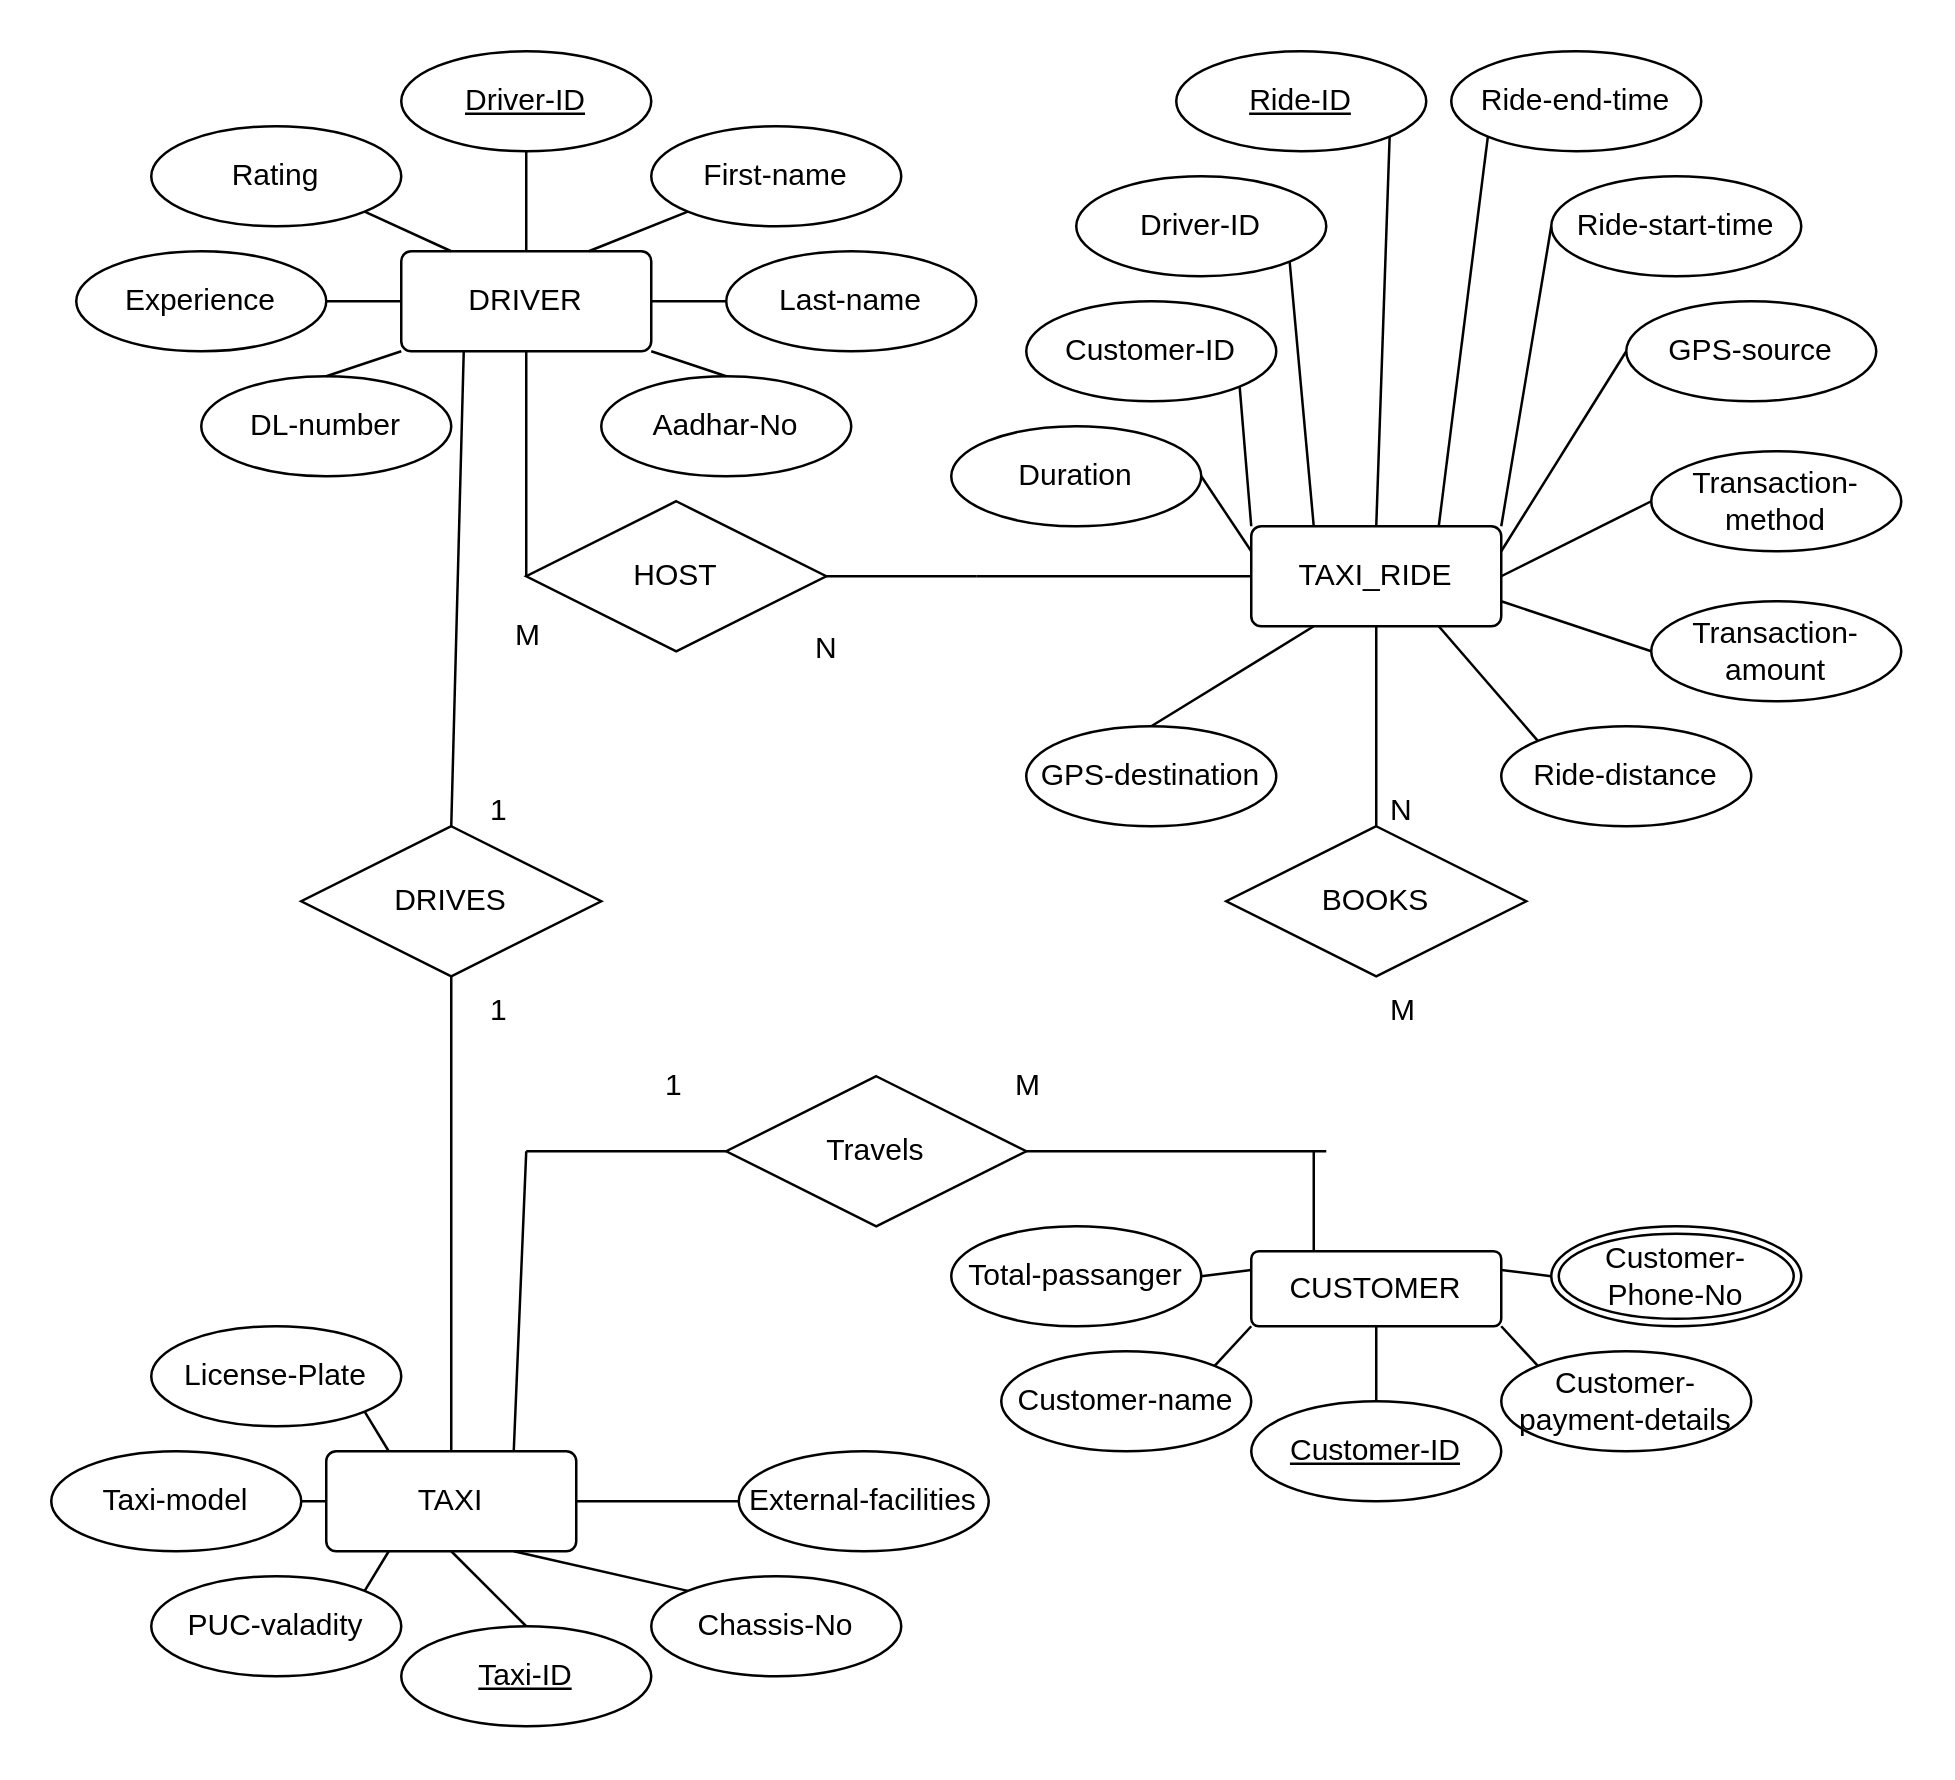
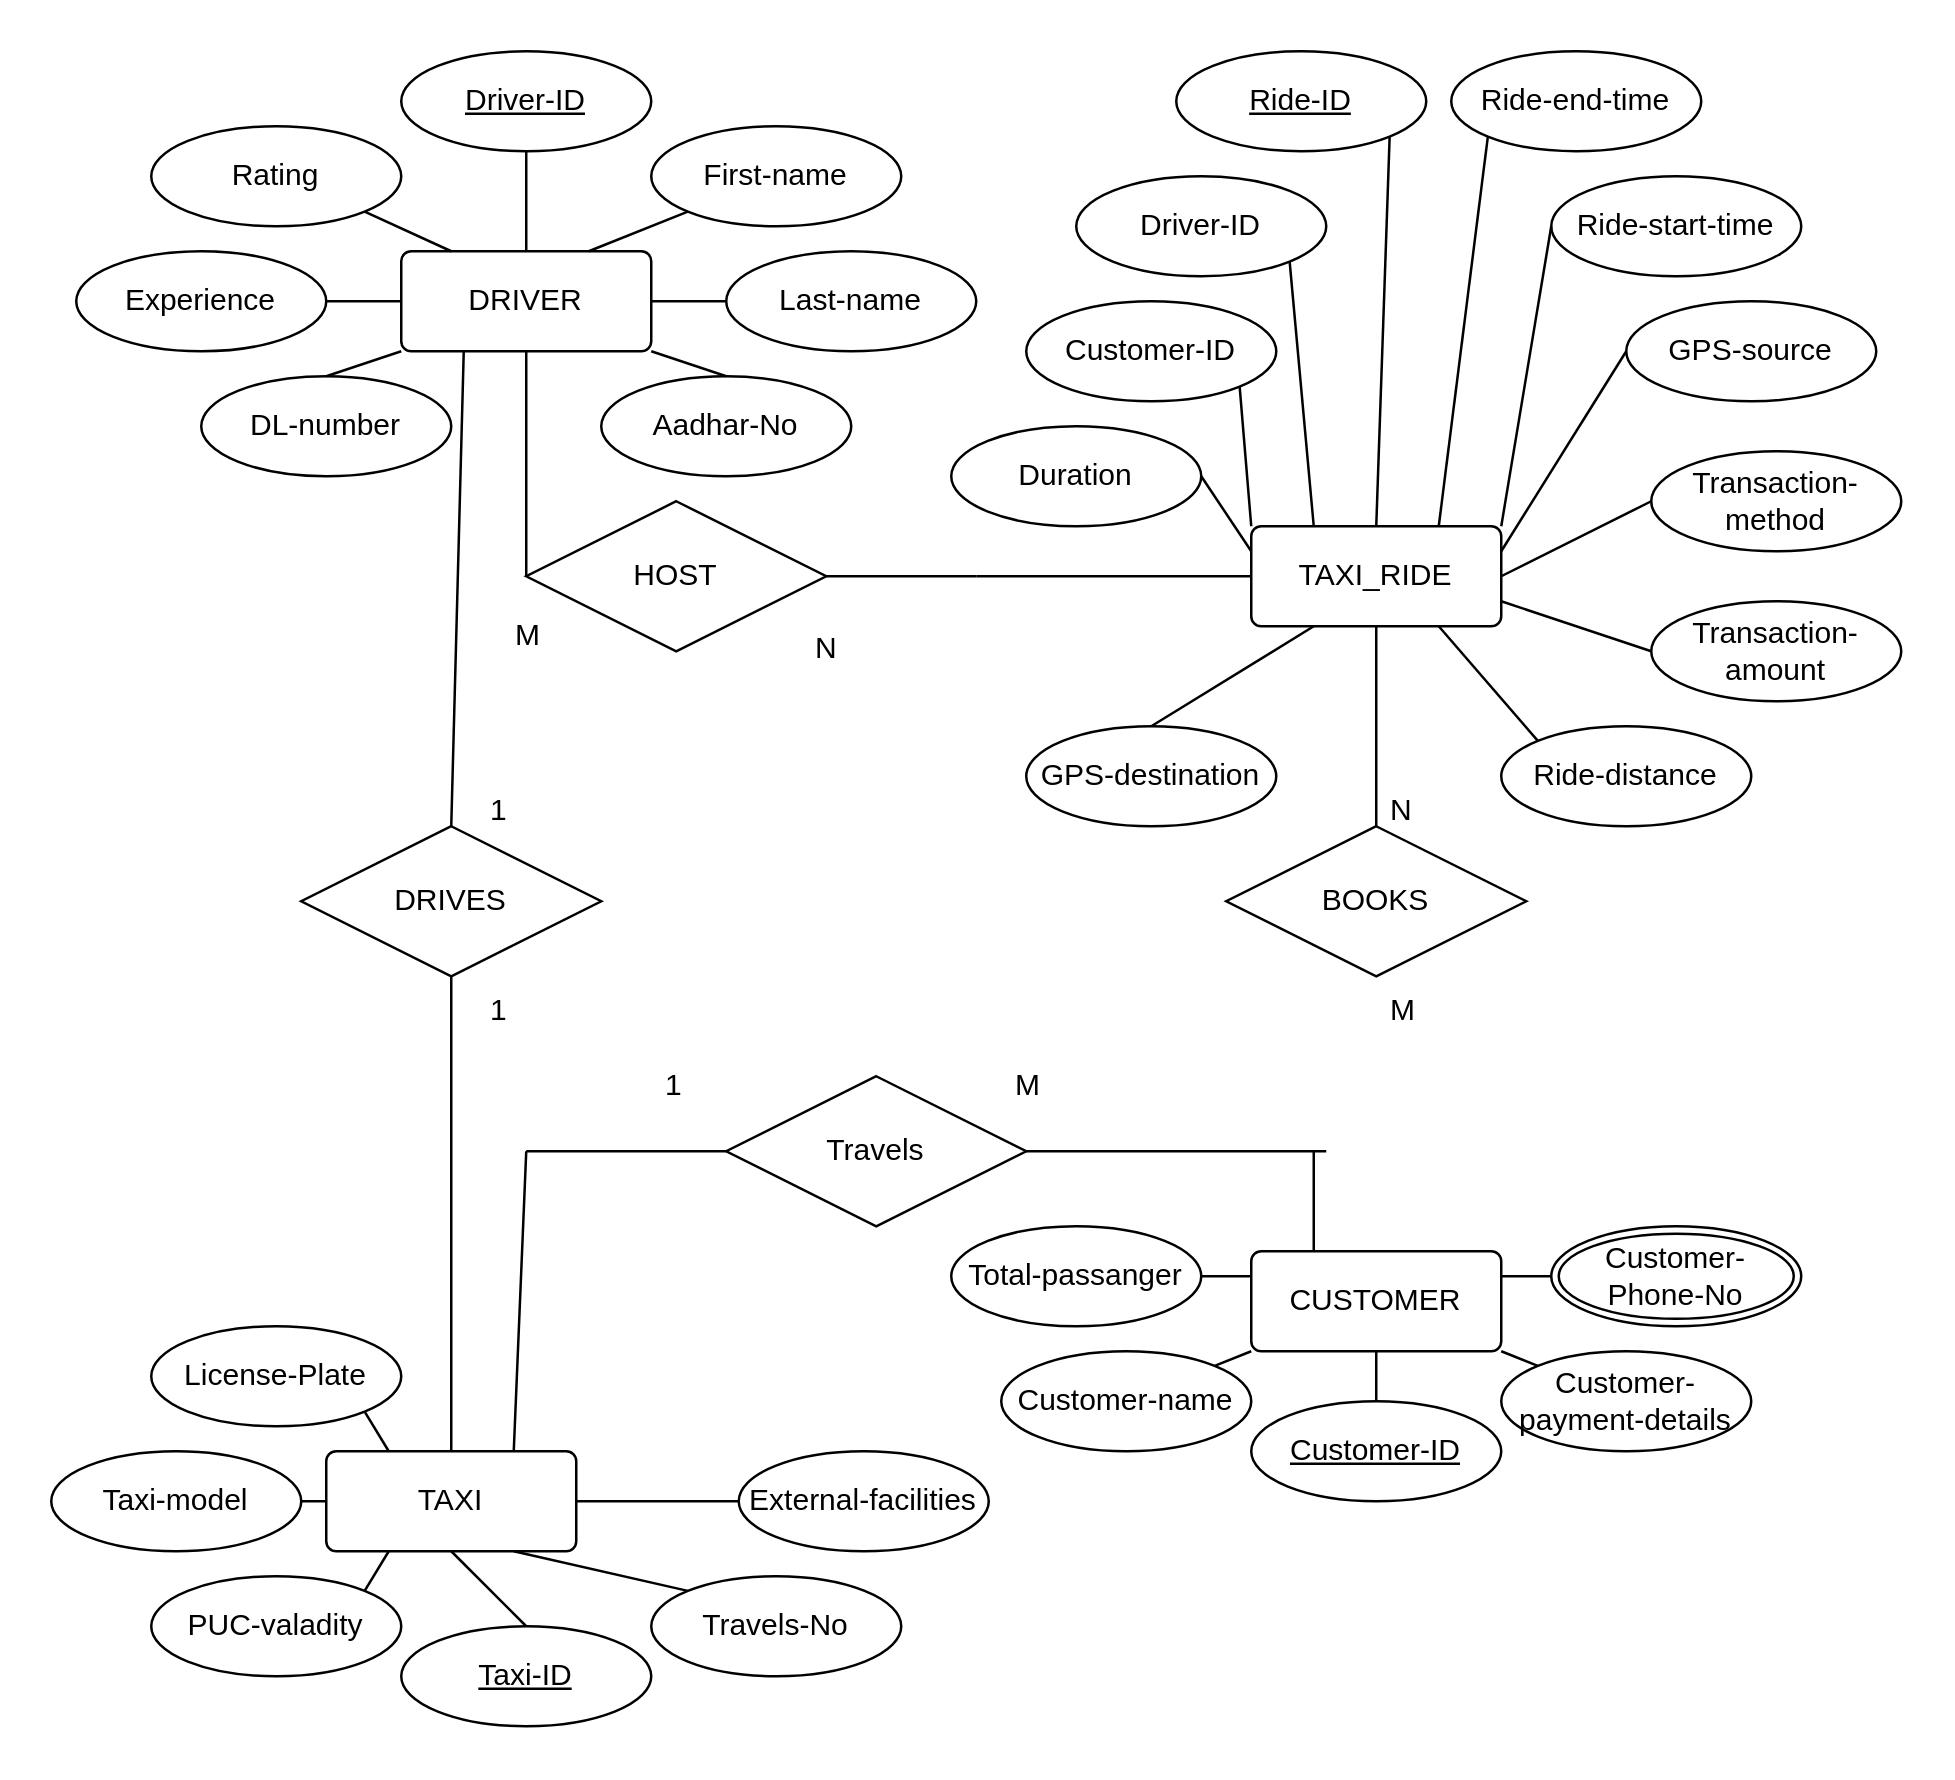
node "CUSTOMER": size 250x75 -> 250x100
node "Chassis-No": label "Chassis-No" -> "Travels-No"
